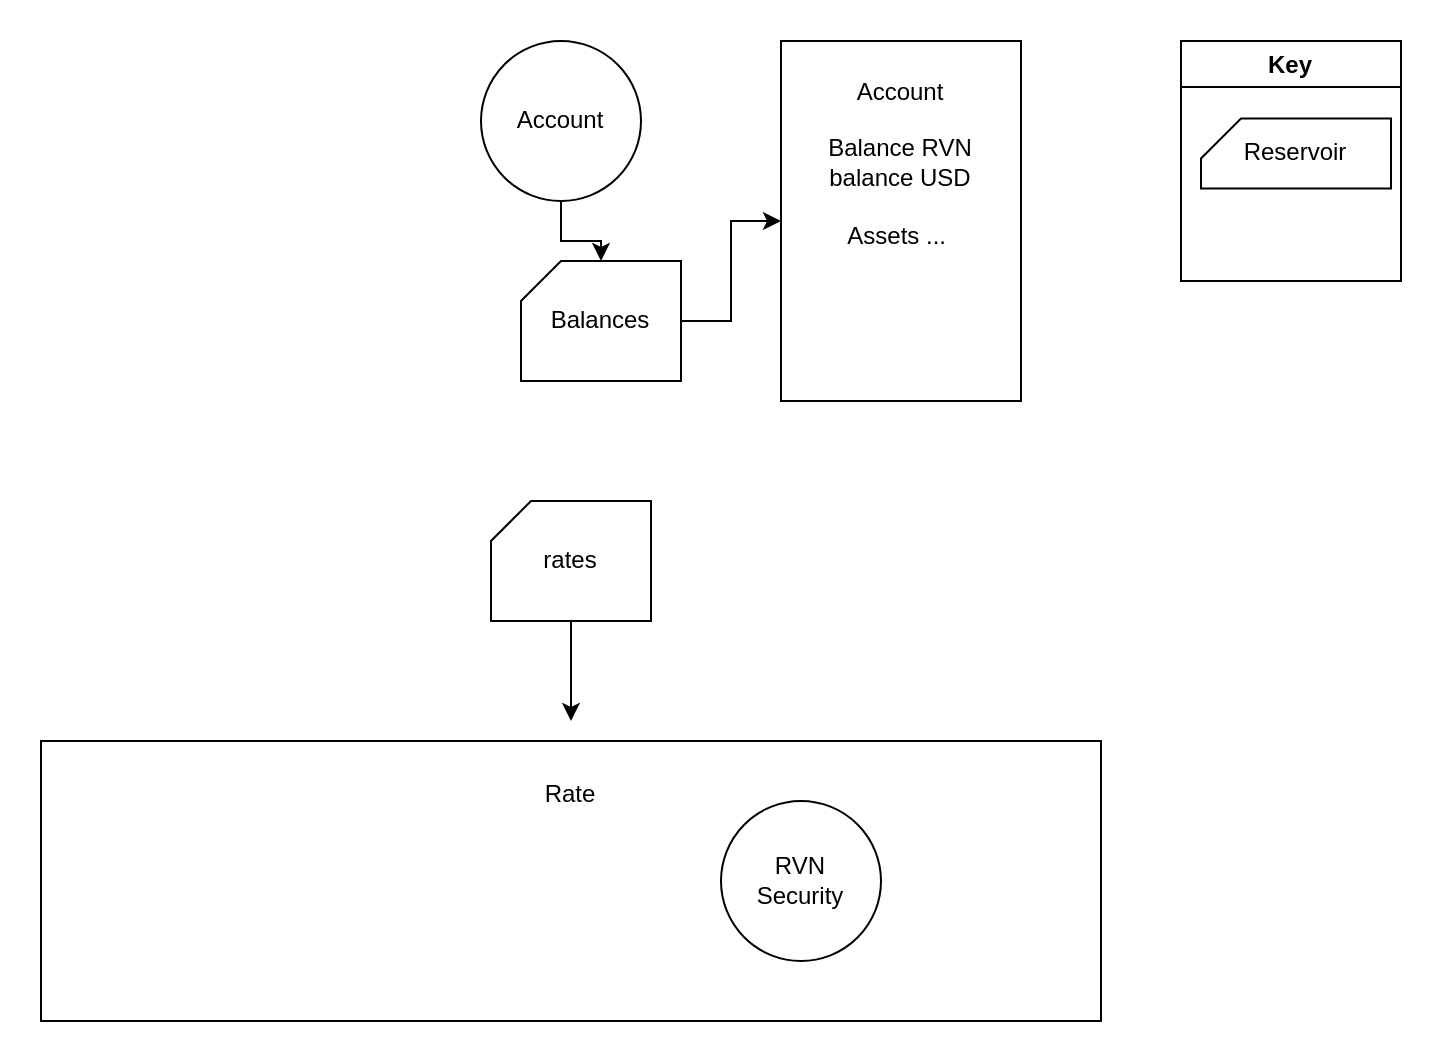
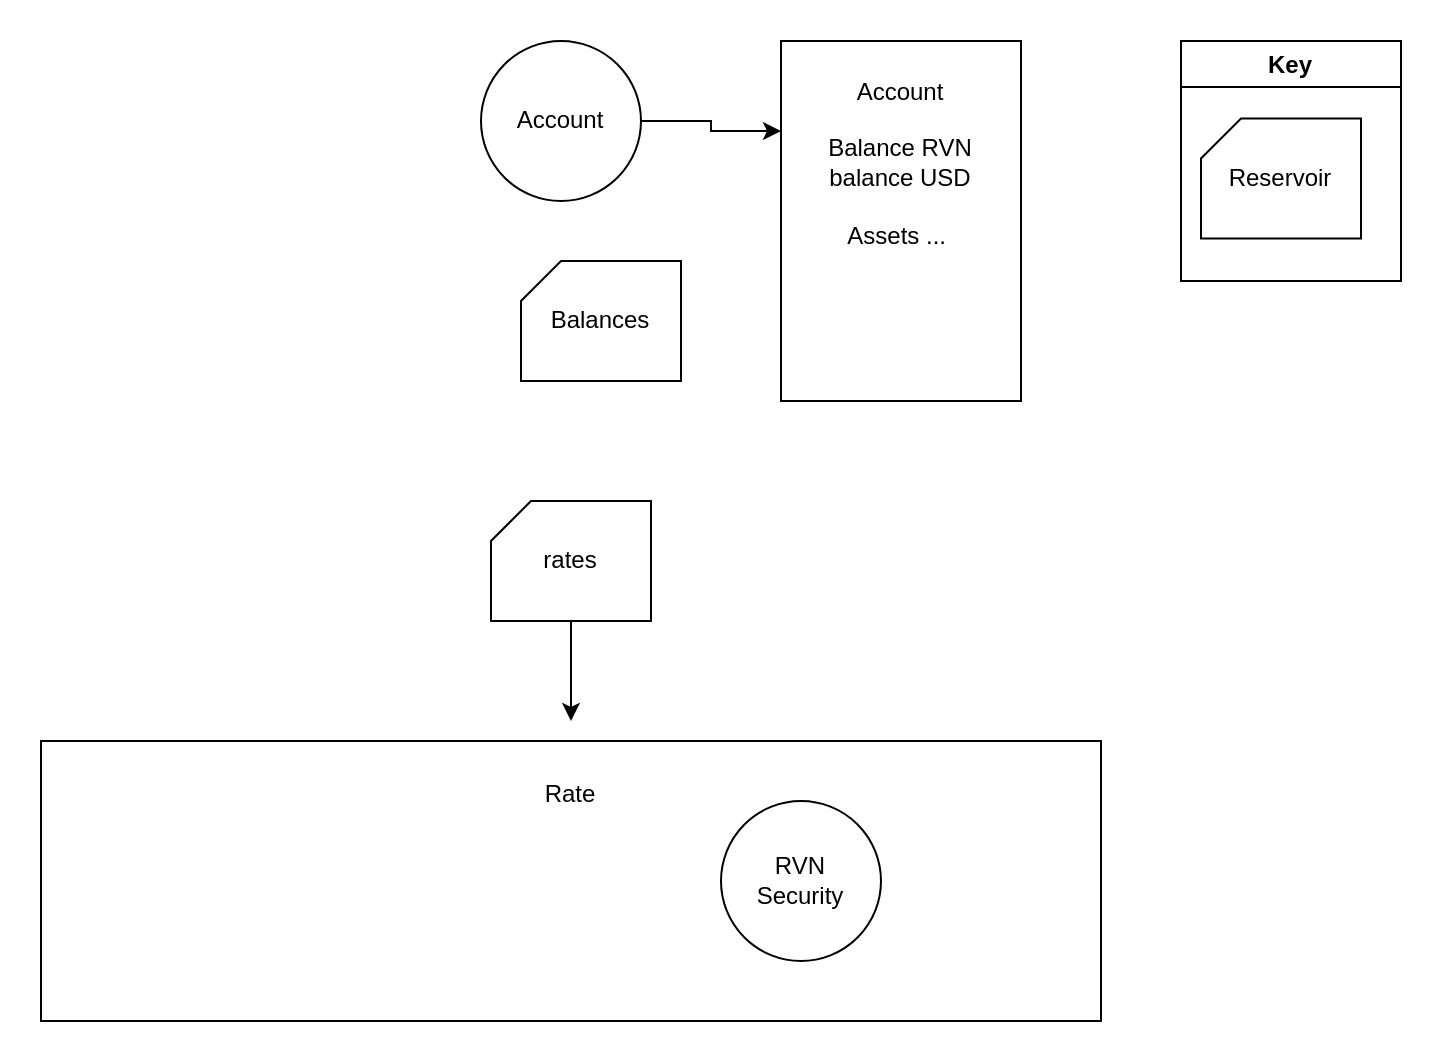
node "Reservoir": size 190x70 -> 160x120
edge "Account" -> "Balances": now "Account" -> "Account Balance RVN balance USD Assets ..."
edge "Balances" -> "Account Balance RVN balance USD Assets ...": removed
